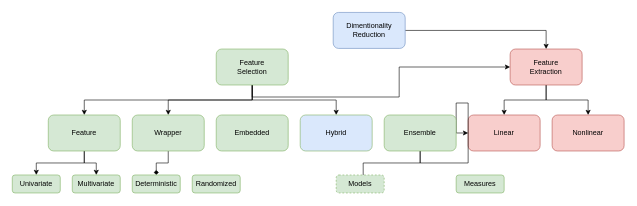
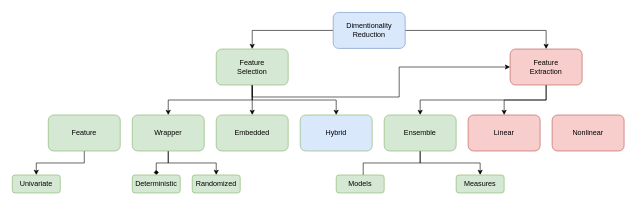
edge "Dimentionality Reduction" -> "Feature Selection": added
edge "Feature Selection" -> "Feature": removed
edge "Feature Selection" -> "Embedded": added
edge "Feature Extraction" -> "Nonlinear": now "Feature Extraction" -> "Ensemble"
edge "Ensemble" -> "Linear": now "Ensemble" -> "Measures"
edge "Feature" -> "Multivariate": removed
edge "Wrapper" -> "Randomized": added
node "Multivariate": removed
node "Models": style dashed -> solid
